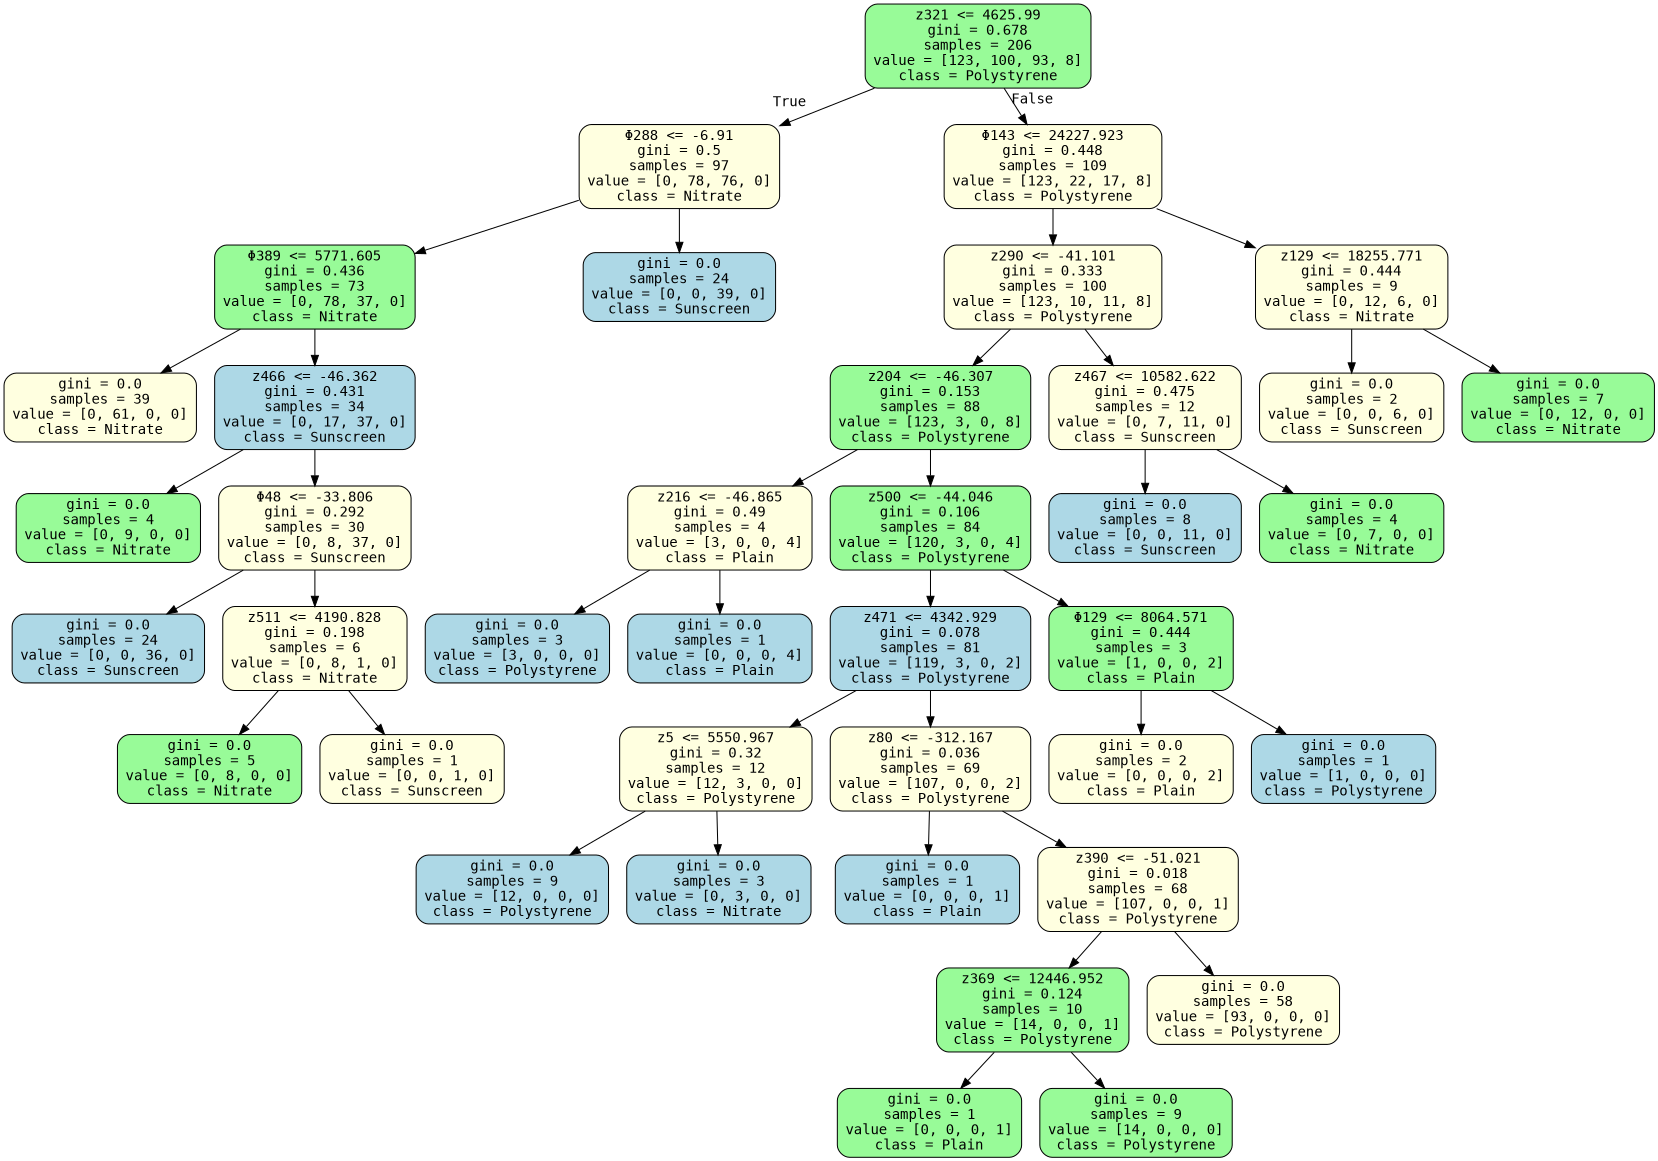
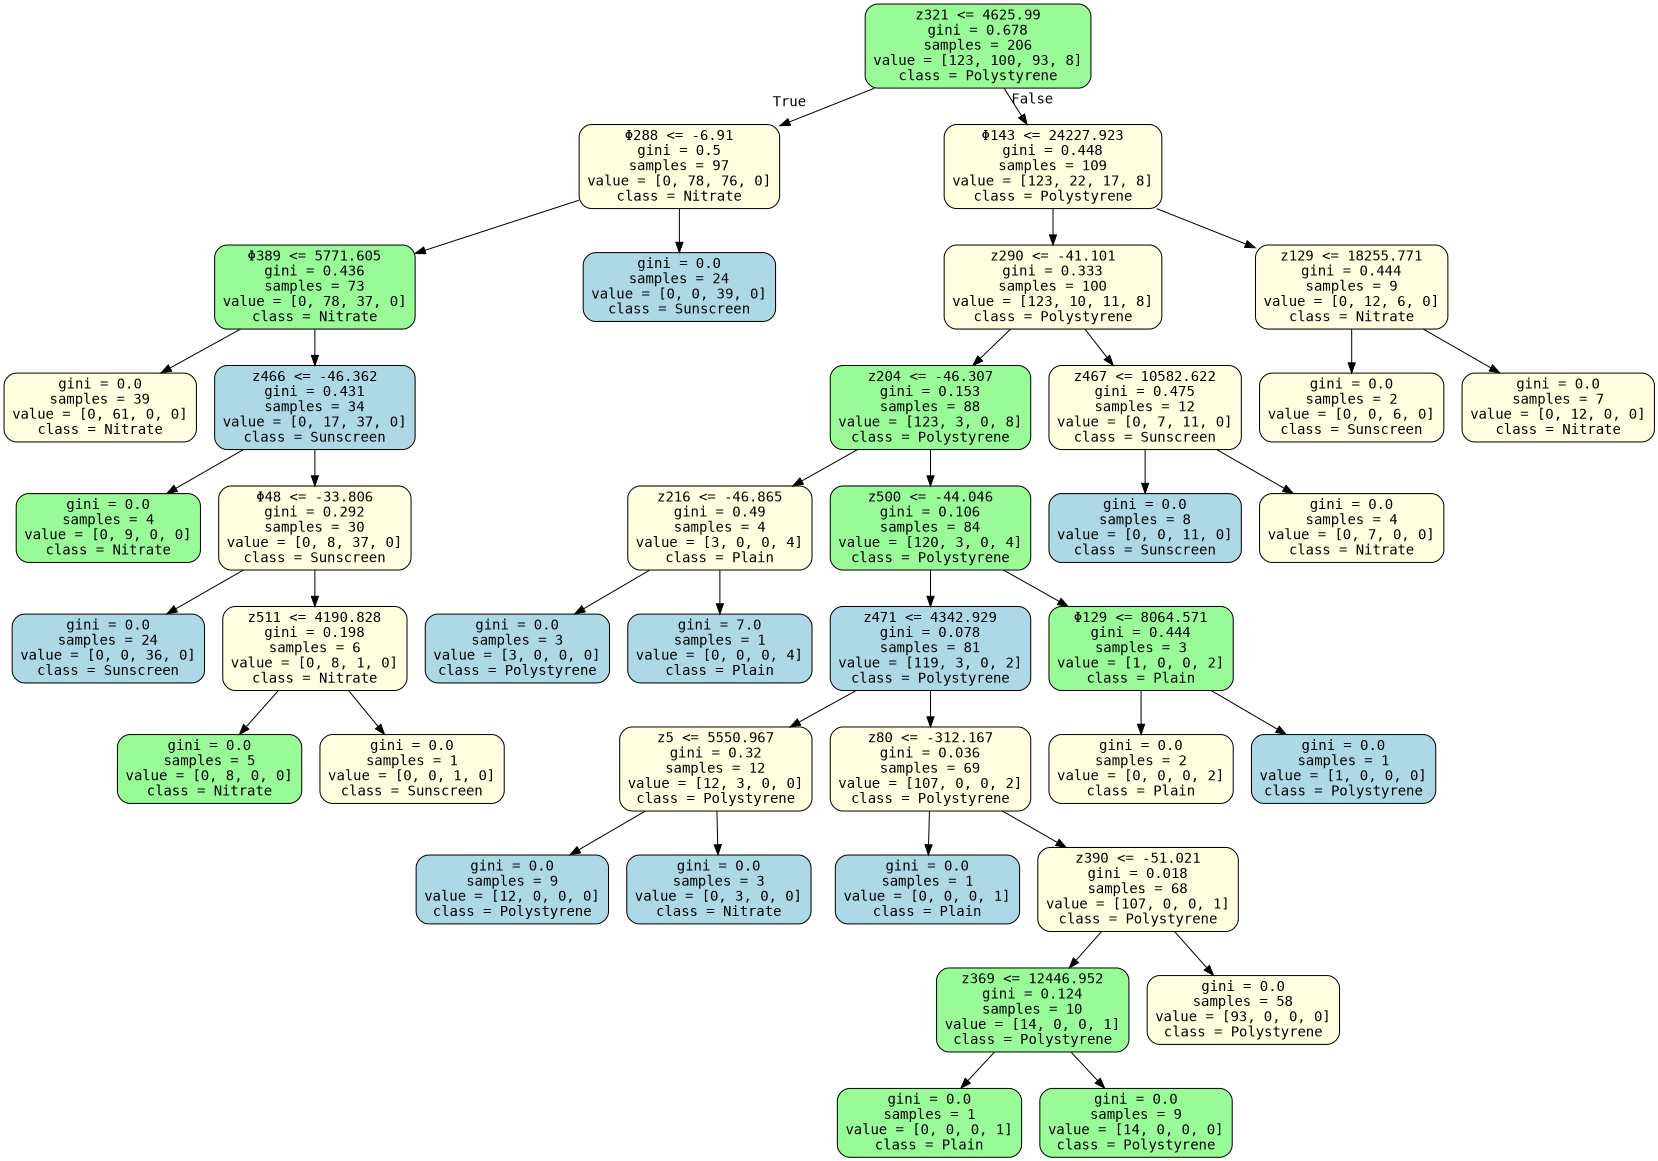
node "gini = 0.0 samples = 7 value = [0, 12, 0, 0] class = Nitrate": fillcolor palegreen -> lightyellow
node "gini = 0.0 samples = 4 value = [0, 7, 0, 0] class = Nitrate": fillcolor palegreen -> lightyellow
node "gini = 0.0 samples = 1 value = [0, 0, 0, 4] class = Plain": label "gini = 0.0 samples = 1 value = [0, 0, 0, 4] class = Plain" -> "gini = 7.0 samples = 1 value = [0, 0, 0, 4] class = Plain"
